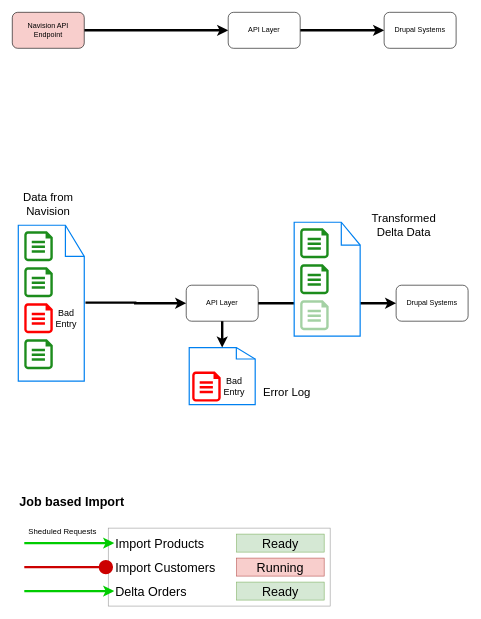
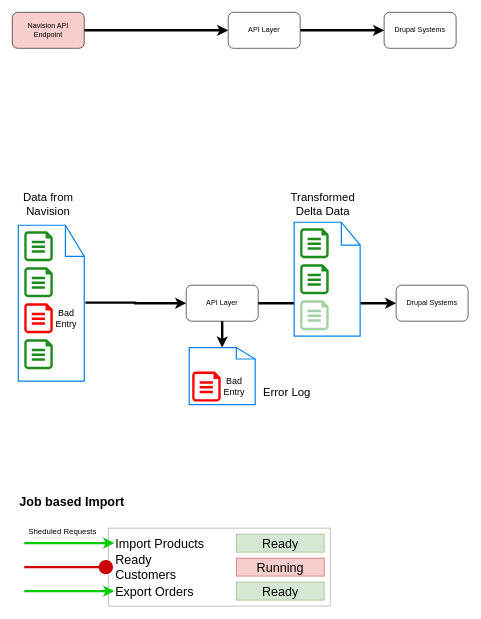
node "Transformed Delta Data": moved (404, 225) -> (323, 204)
node "Import Customers": label "Import Customers" -> "Ready Customers"
node "Delta Orders": label "Delta Orders" -> "Export Orders"
